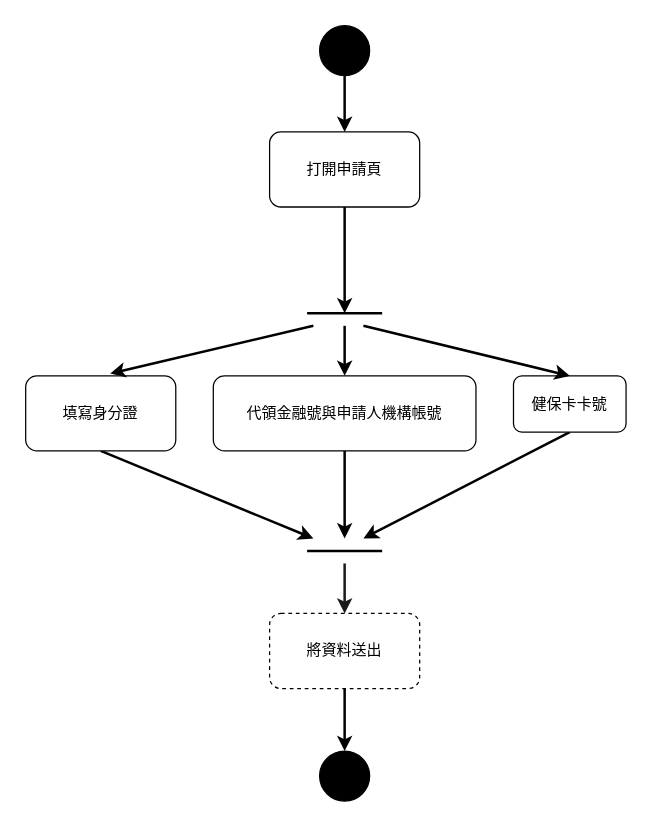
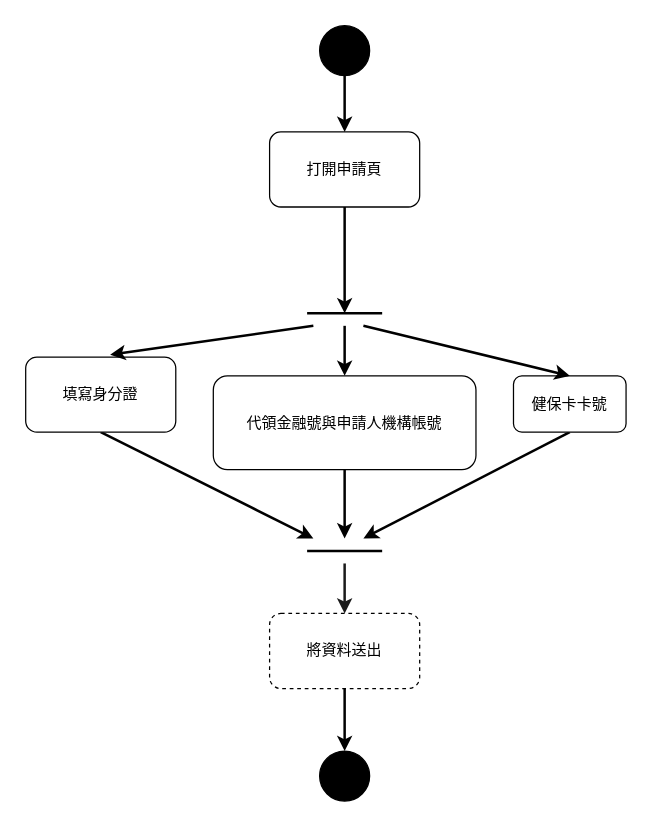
node "填寫身分證": moved (101, 413) -> (101, 394)
node "代領金融號與申請人機構帳號": size 263x75 -> 263x94
